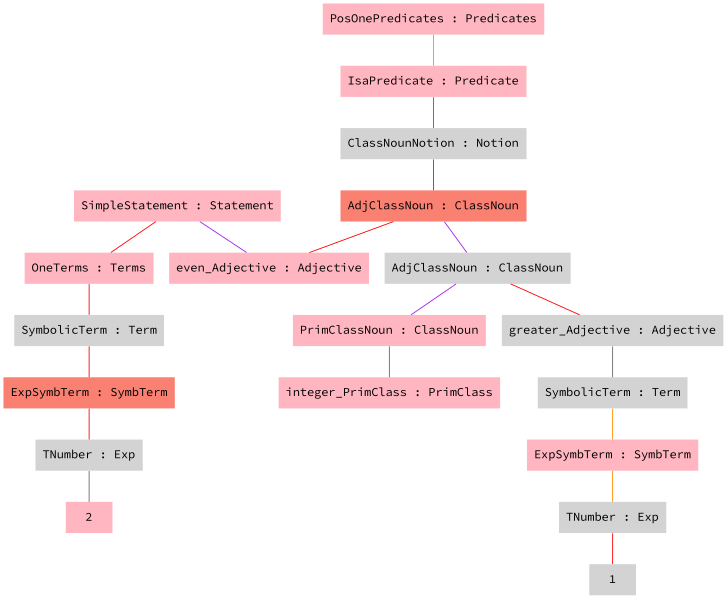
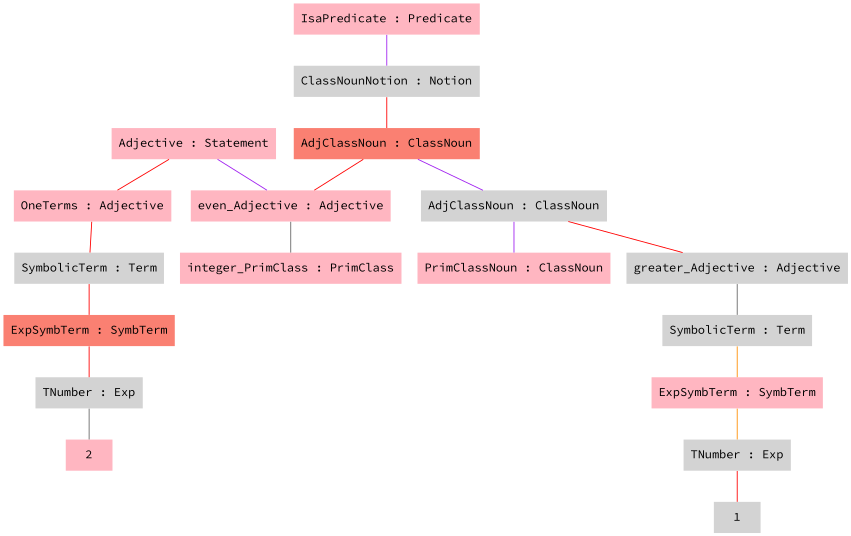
node "PosOnePredicates : Predicates": removed
node "SimpleStatement : Statement": label "SimpleStatement : Statement" -> "Adjective : Statement"
node "OneTerms : Terms": label "OneTerms : Terms" -> "OneTerms : Adjective"
edge "PrimClassNoun : ClassNoun" -- "integer_PrimClass : PrimClass": now "even_Adjective : Adjective" -- "integer_PrimClass : PrimClass"
